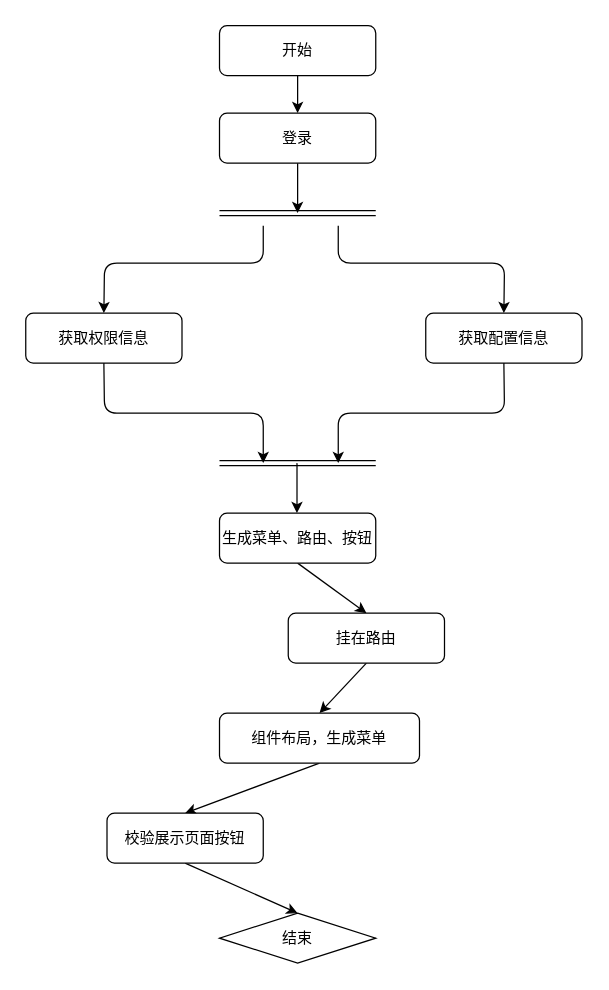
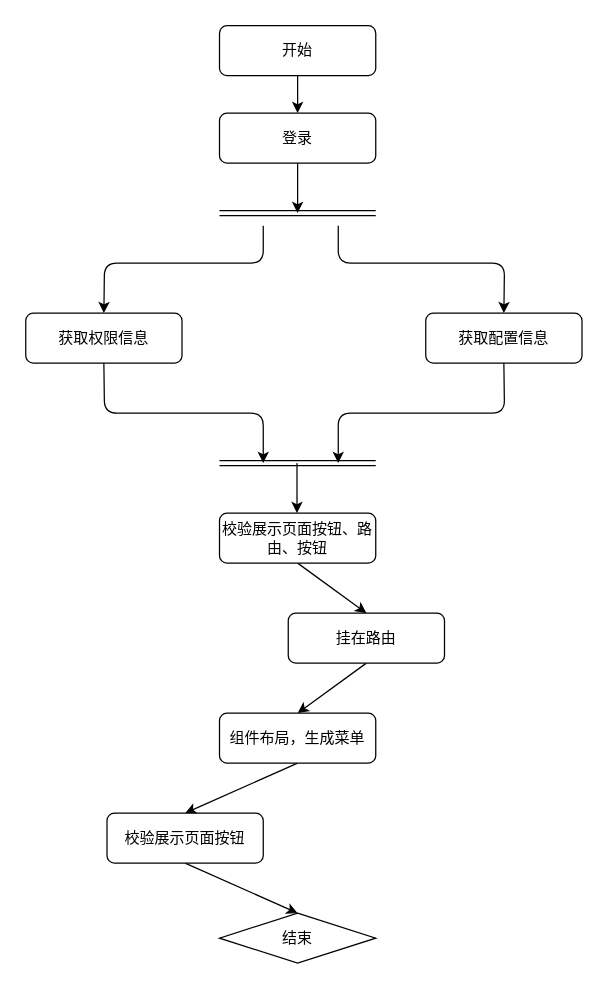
node "生成菜单、路由、按钮": label "生成菜单、路由、按钮" -> "校验展示页面按钮、路由、按钮"
node "组件布局，生成菜单": size 200x50 -> 156x50
